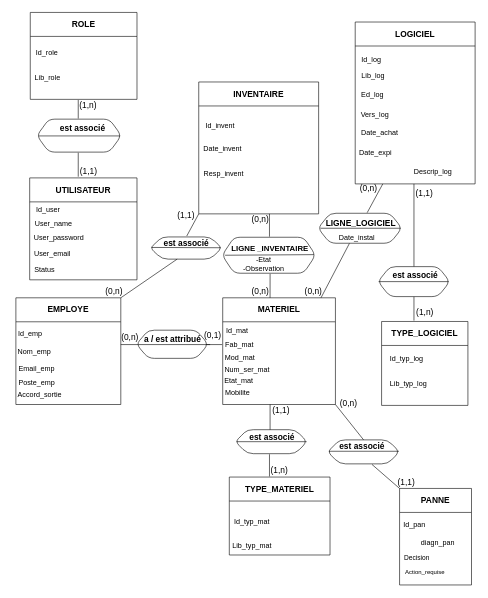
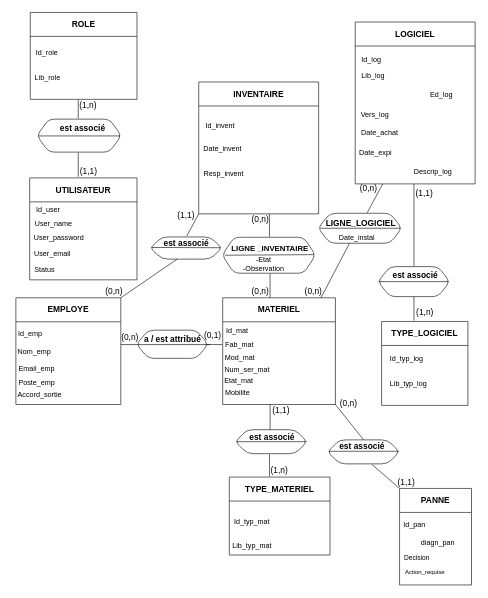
node "Ed_log": moved (373, 95) -> (442, 95)
